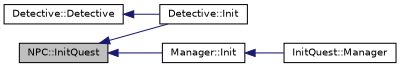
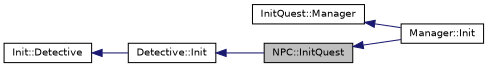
node "Detective::Detective": label "Detective::Detective" -> "Init::Detective"
edge "Detective::Init" -> "NPC::InitQuest": reversed
edge "InitQuest::Manager" -> "Manager::Init": reversed
